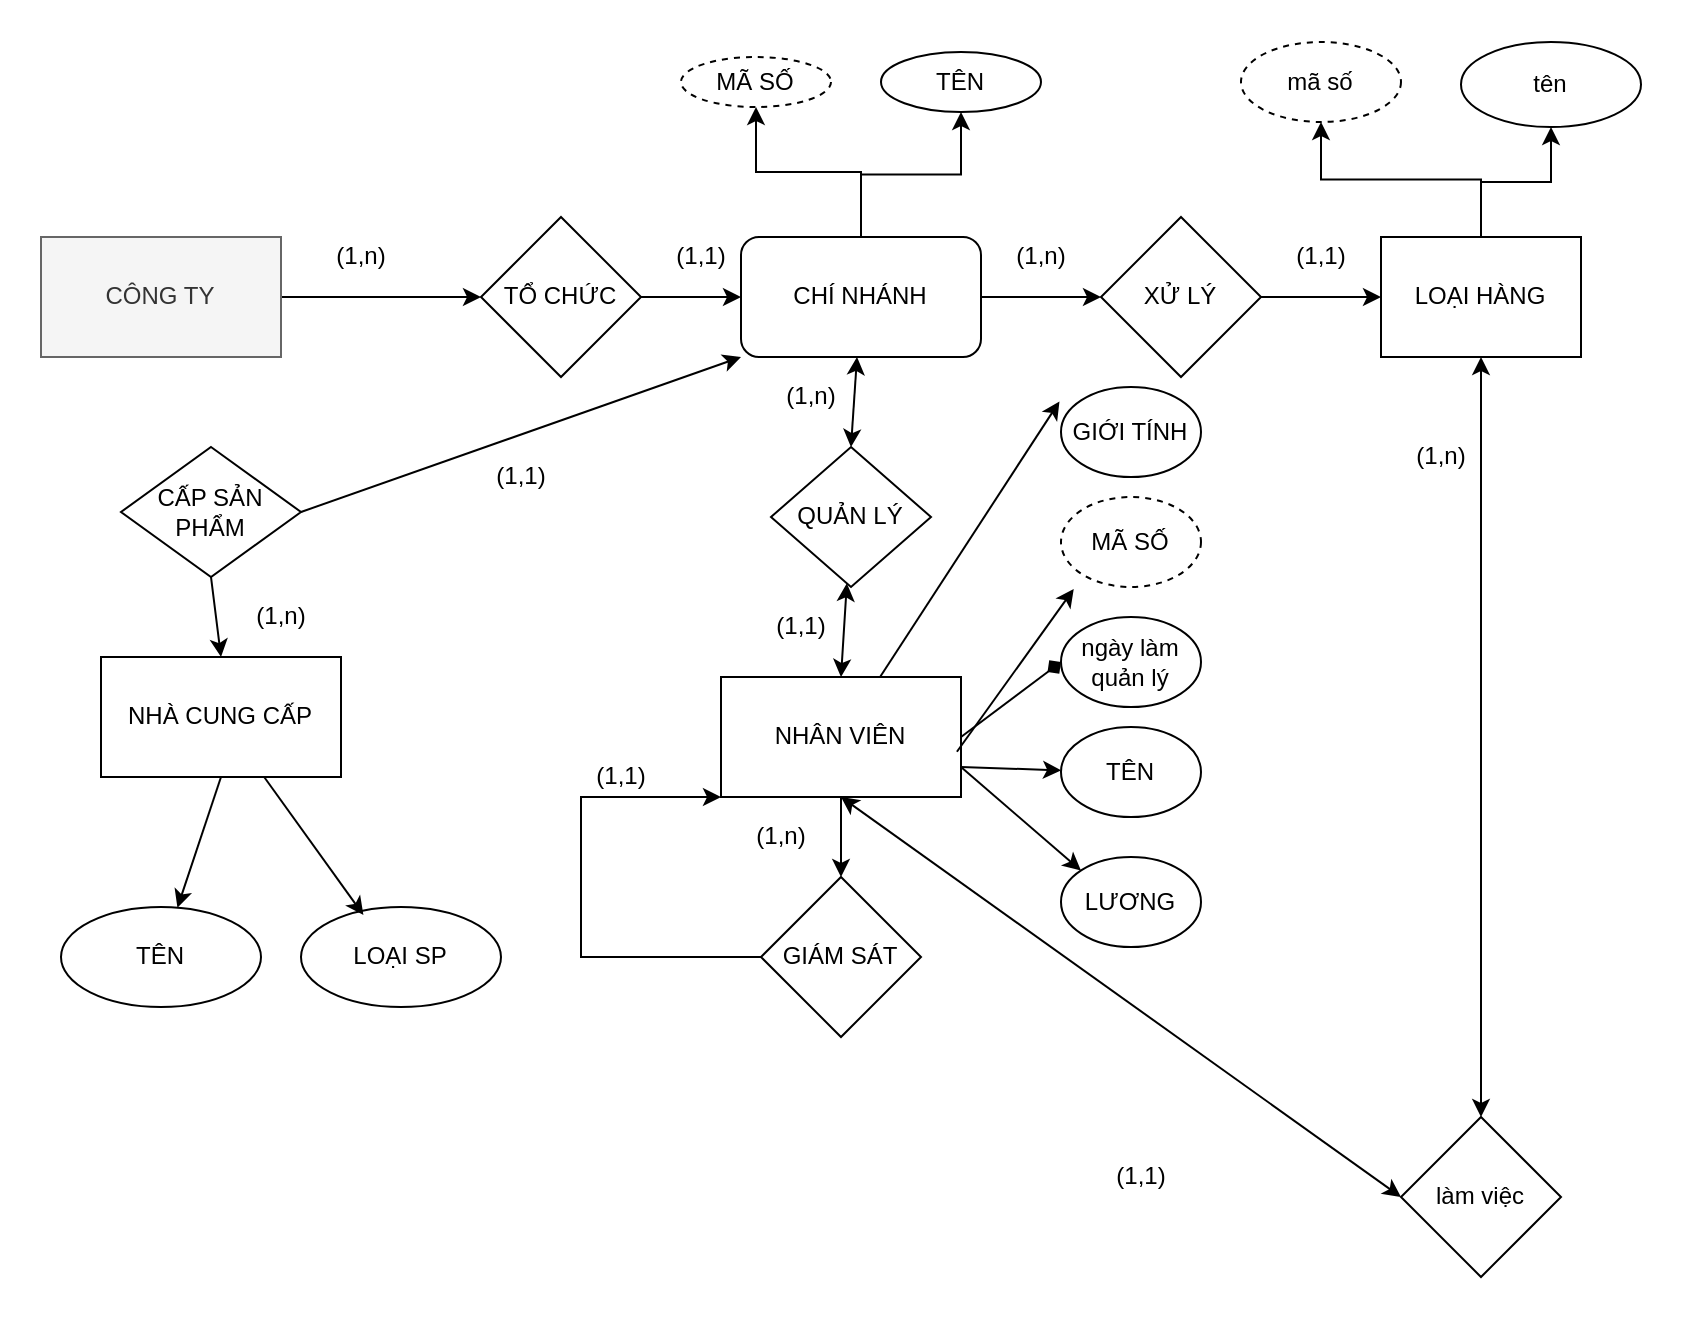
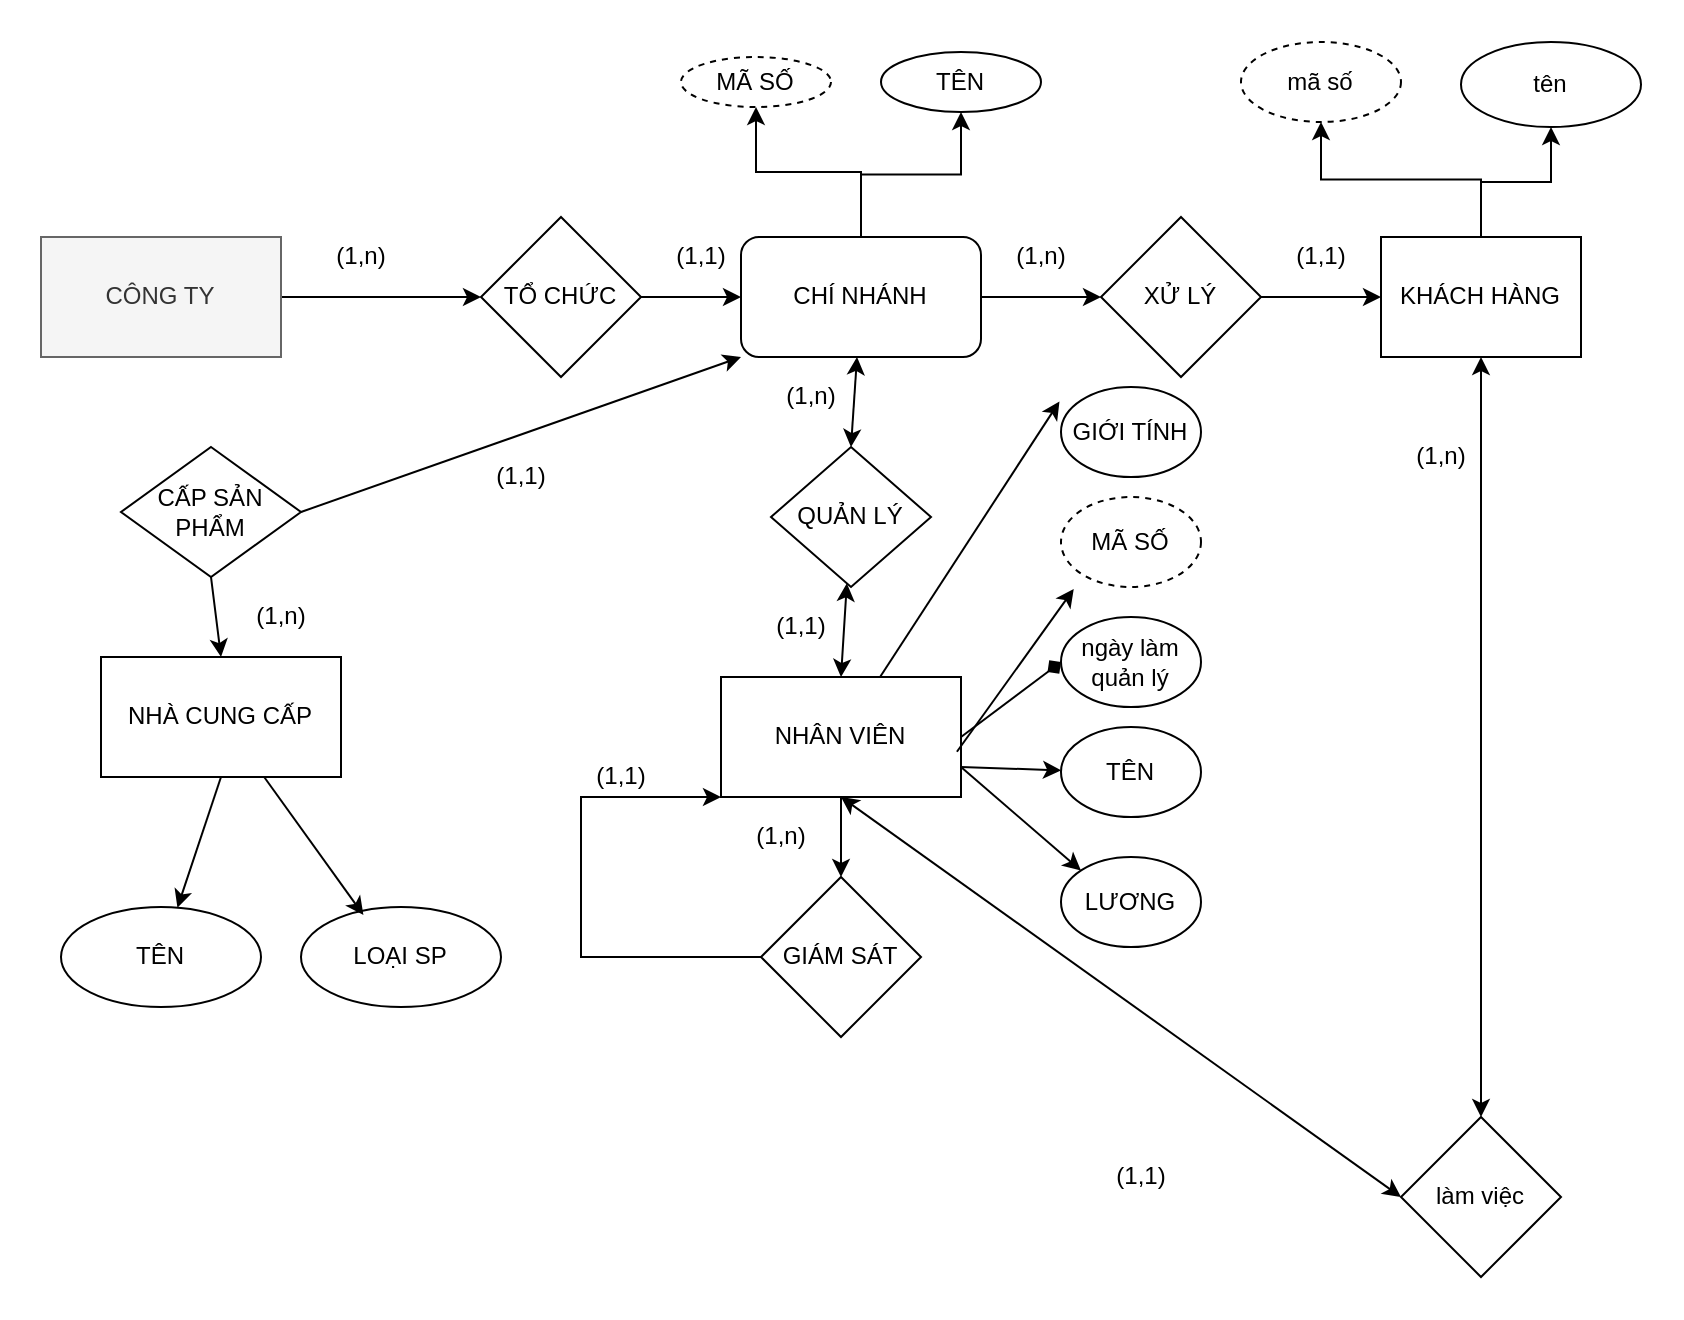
node "LOẠI HÀNG": label "LOẠI HÀNG" -> "KHÁCH HÀNG"
